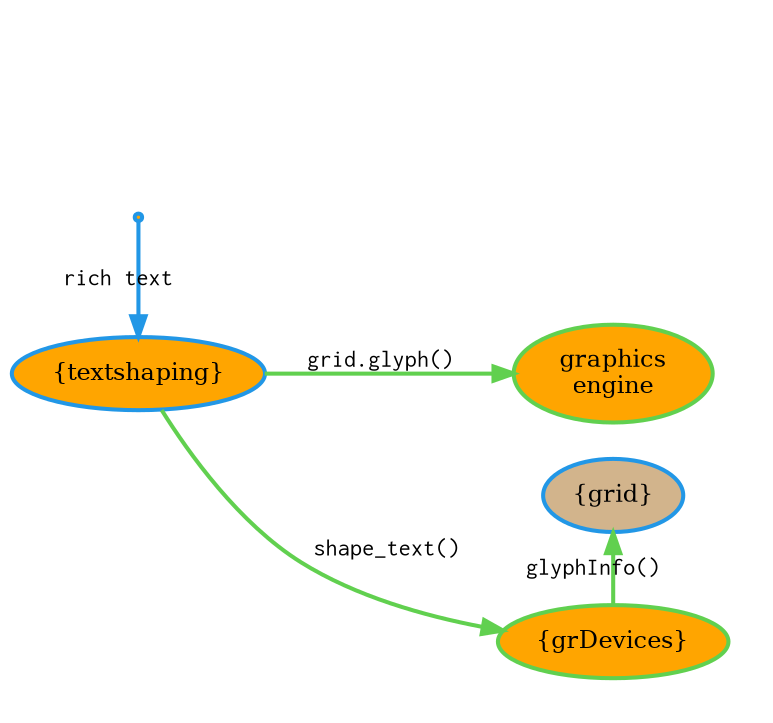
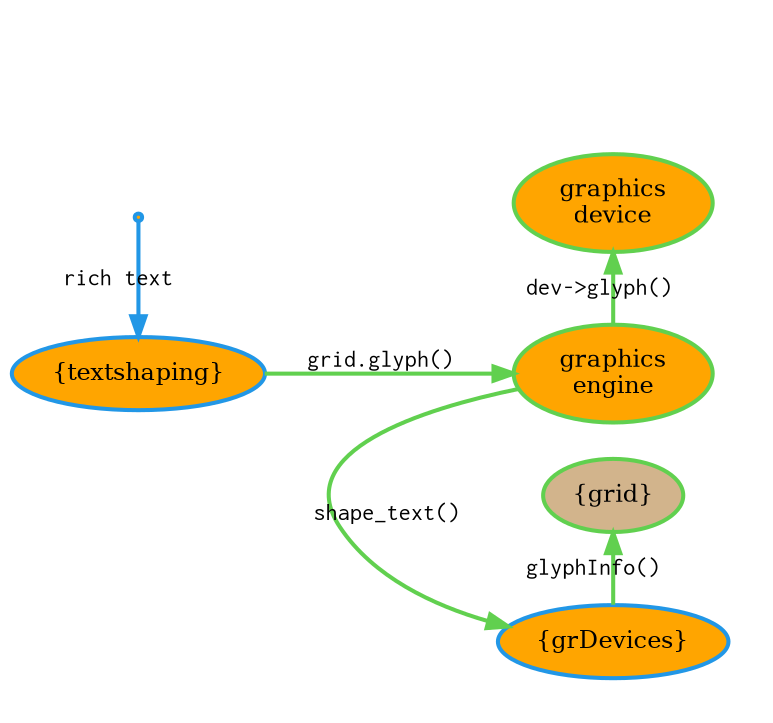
node "graphics device": added
node "{grid}": color #2297e6 -> #61d04f
edge "{textshaping}" -> "{grDevices}": now "graphics engine" -> "{grDevices}"
node "{grDevices}": color #61d04f -> #2297e6
